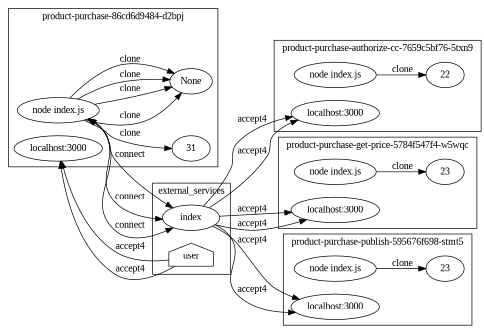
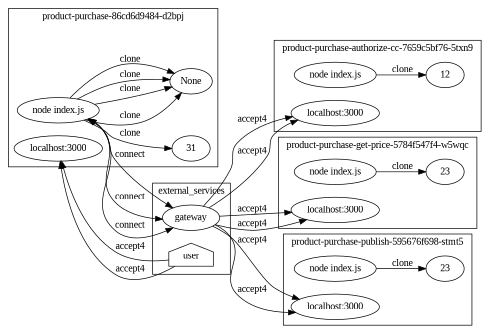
node "22": label "22" -> "12"
node "index": label "index" -> "gateway"
